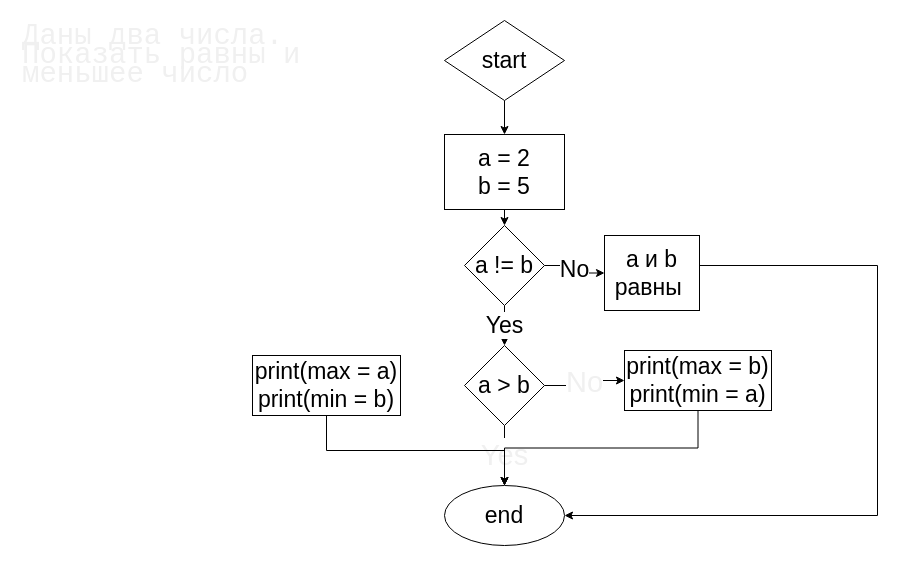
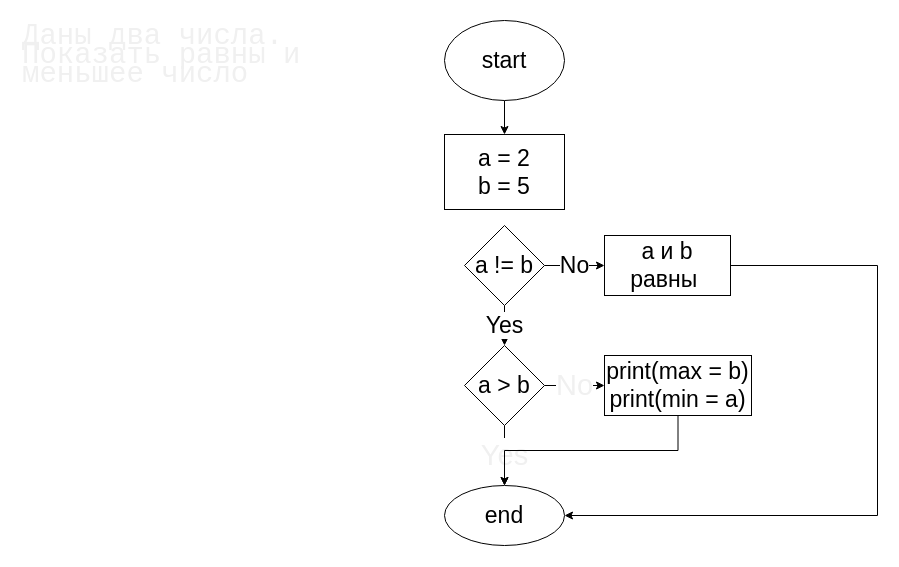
node "start": shape diamond -> ellipse
edge "a = 2 b = 5" -> "a != b": removed
node "a и b равны": size 95x75 -> 126x60
node "print(max = b) print(min = a)": moved (698, 381) -> (678, 386)
node "print(max = a) print(min = b)": removed
edge "print(max = a) print(min = b)" -> "end": removed
